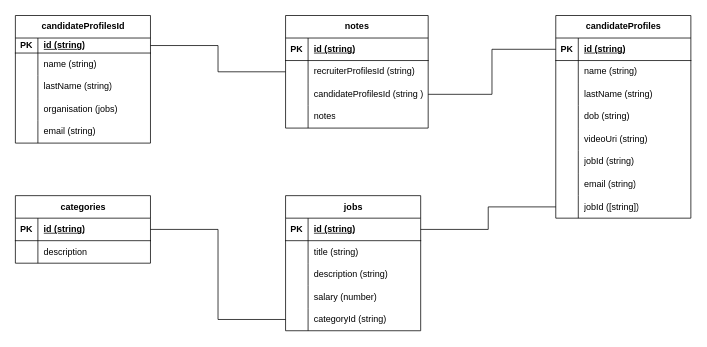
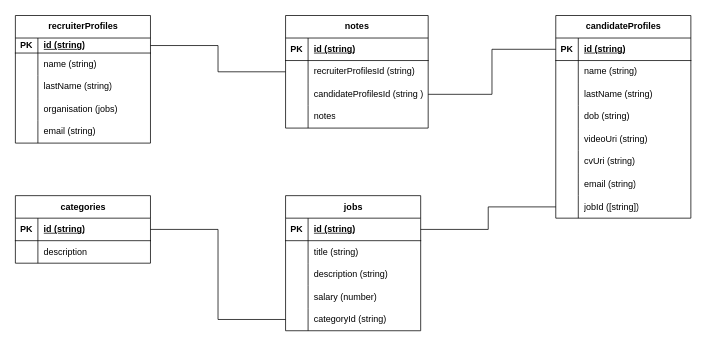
node "candidateProfilesId": label "candidateProfilesId" -> "recruiterProfiles"
node "jobId (string)": label "jobId (string)" -> "cvUri (string)"
